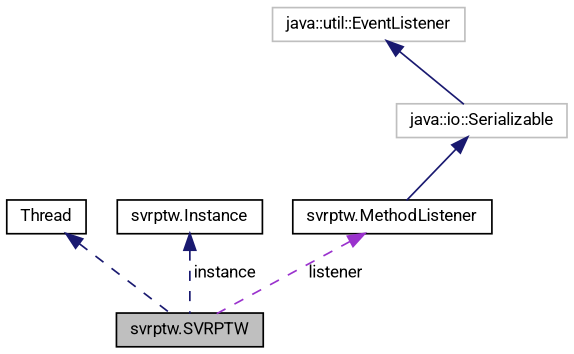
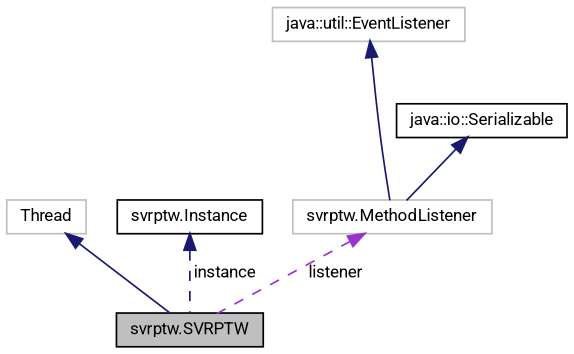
edge "java::io::Serializable" -> "java::util::EventListener": now "svrptw.MethodListener" -> "java::util::EventListener"
node "java::io::Serializable": color grey75 -> black
node "Thread": color black -> grey75
node "svrptw.MethodListener": color black -> grey75
edge "svrptw.SVRPTW" -> "Thread": style dashed -> solid
